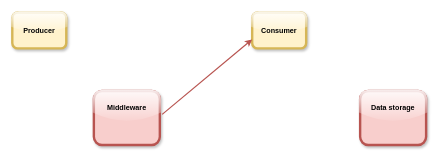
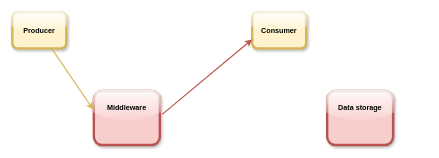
edge "Producer" -> "Middleware": added
node "Data storage": moved (393, 118) -> (360, 118)
